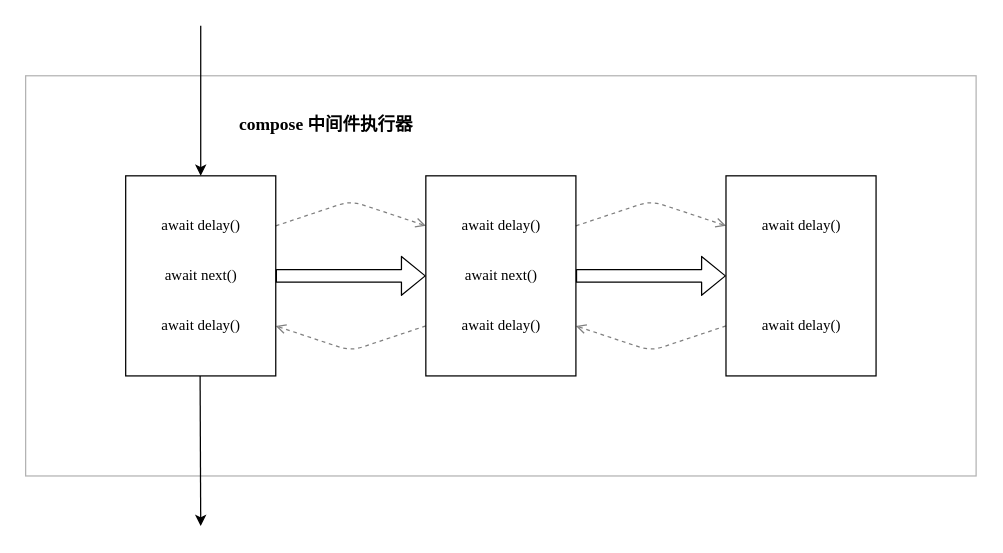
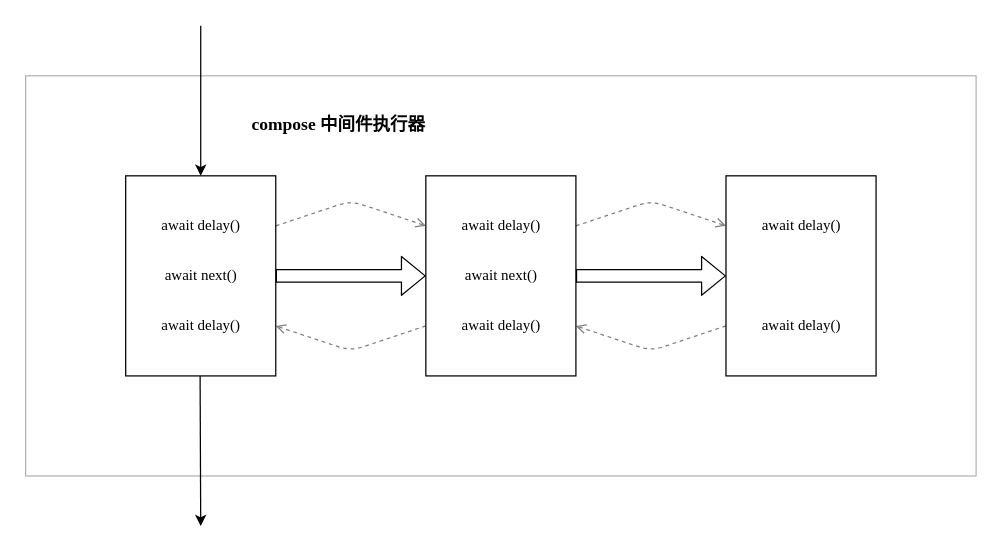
node "compose 中间件执行器": moved (326, 126) -> (338, 126)
